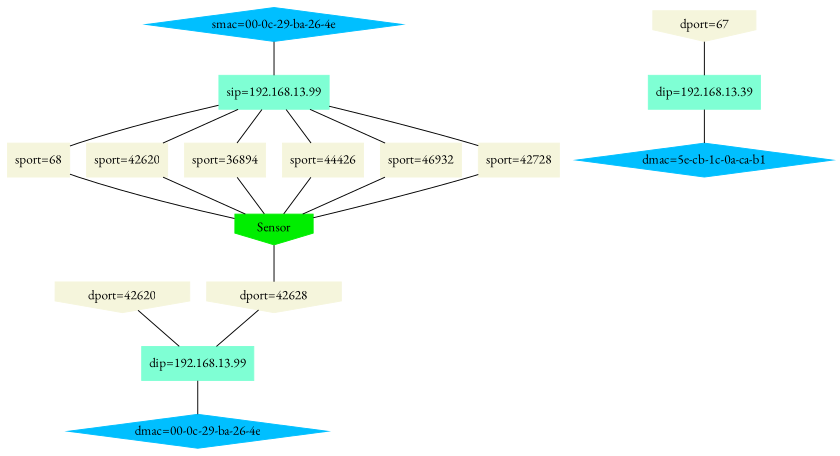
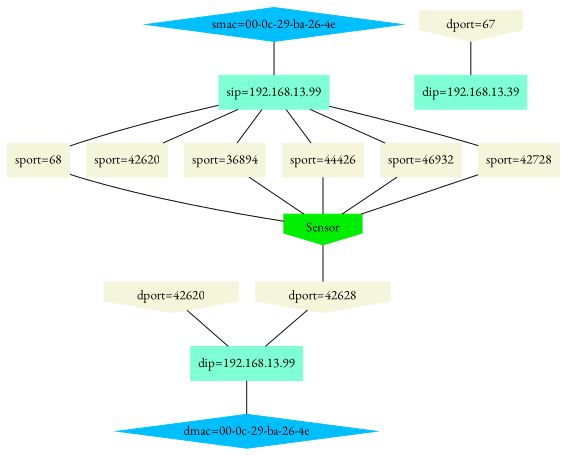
node "dmac=5e-cb-1c-0a-ca-b1": removed
edge "sport=42620" -- "Sensor": removed
